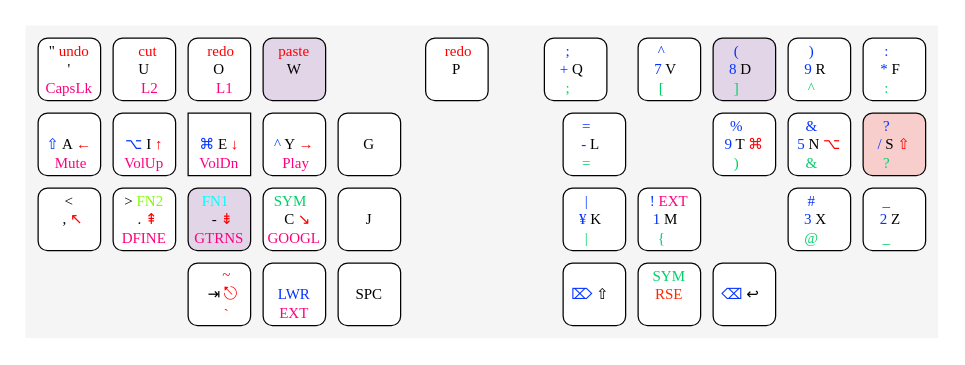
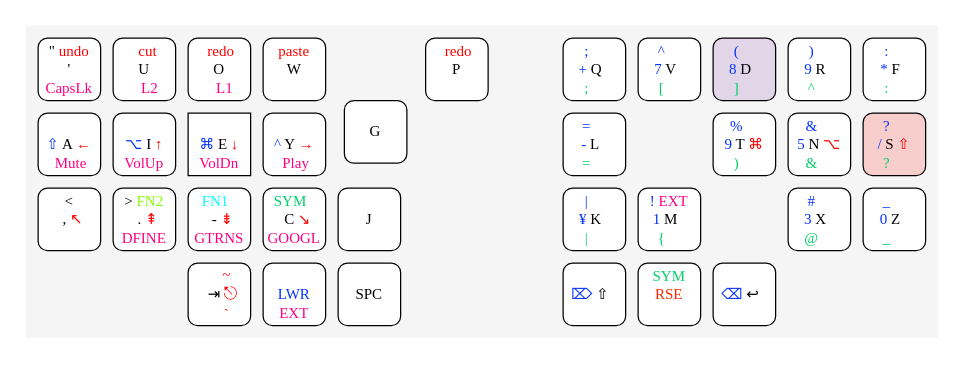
node "paste W": fillcolor #e1d5e7 -> #ffffff
node "; + Q ;": moved (576, 69) -> (594, 69)
node "G": moved (369, 144) -> (376, 132)
node "FN1 - ⇟ GTRNS": fillcolor #e1d5e7 -> #ffffff
node "_ 2 Z _": label "_ 2 Z _" -> "_ 0 Z _"
